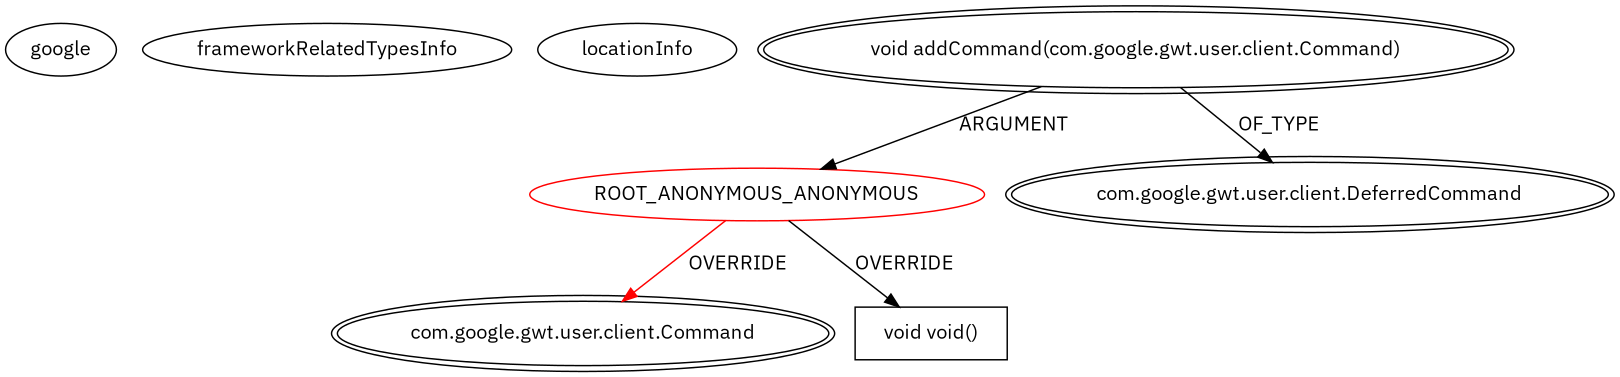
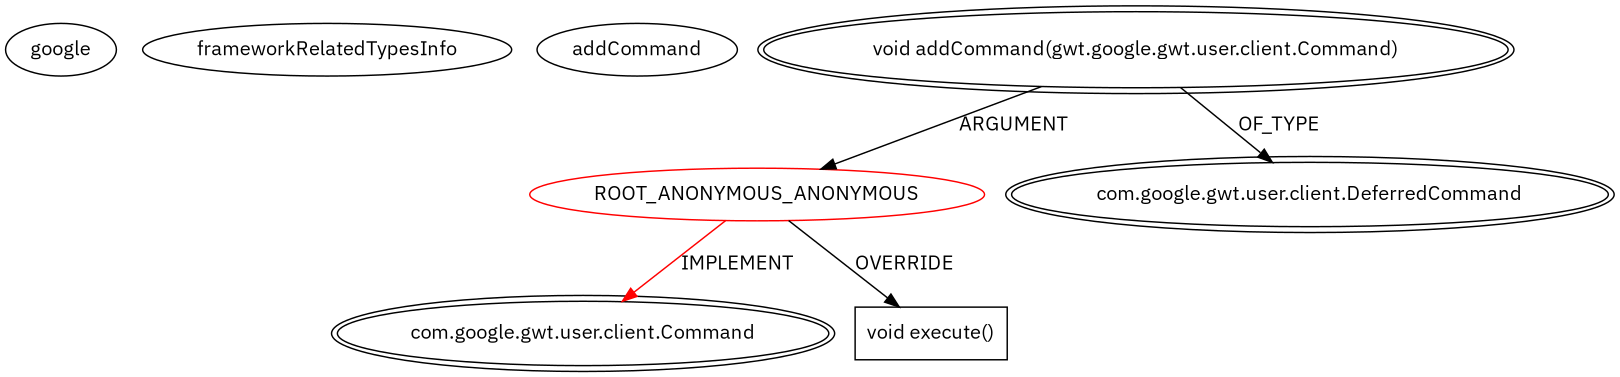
node "locationInfo": label "locationInfo" -> "addCommand"
node "void addCommand(com.google.gwt.user.client.Command)": label "void addCommand(com.google.gwt.user.client.Command)" -> "void addCommand(gwt.google.gwt.user.client.Command)"
edge "ROOT_ANONYMOUS_ANONYMOUS" -> "com.google.gwt.user.client.Command": label "OVERRIDE" -> "IMPLEMENT"
node "void void()": label "void void()" -> "void execute()"
